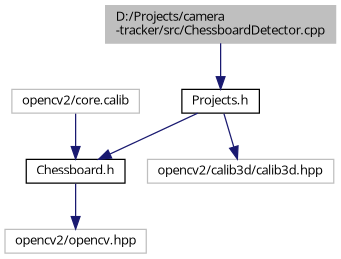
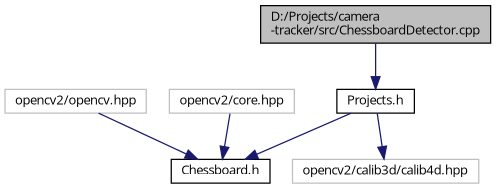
node "D:/Projects/camera -tracker/src/ChessboardDetector.cpp": color grey75 -> black
node "opencv2/core.calib": label "opencv2/core.calib" -> "opencv2/core.hpp"
node "opencv2/calib3d/calib3d.hpp": label "opencv2/calib3d/calib3d.hpp" -> "opencv2/calib3d/calib4d.hpp"
edge "Chessboard.h" -> "opencv2/opencv.hpp": reversed
